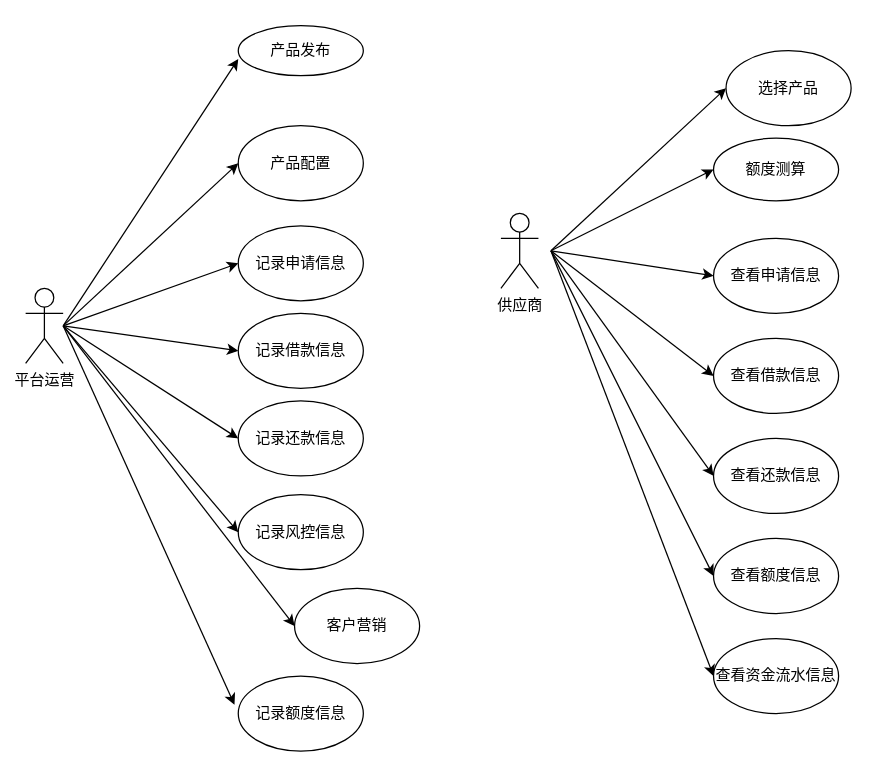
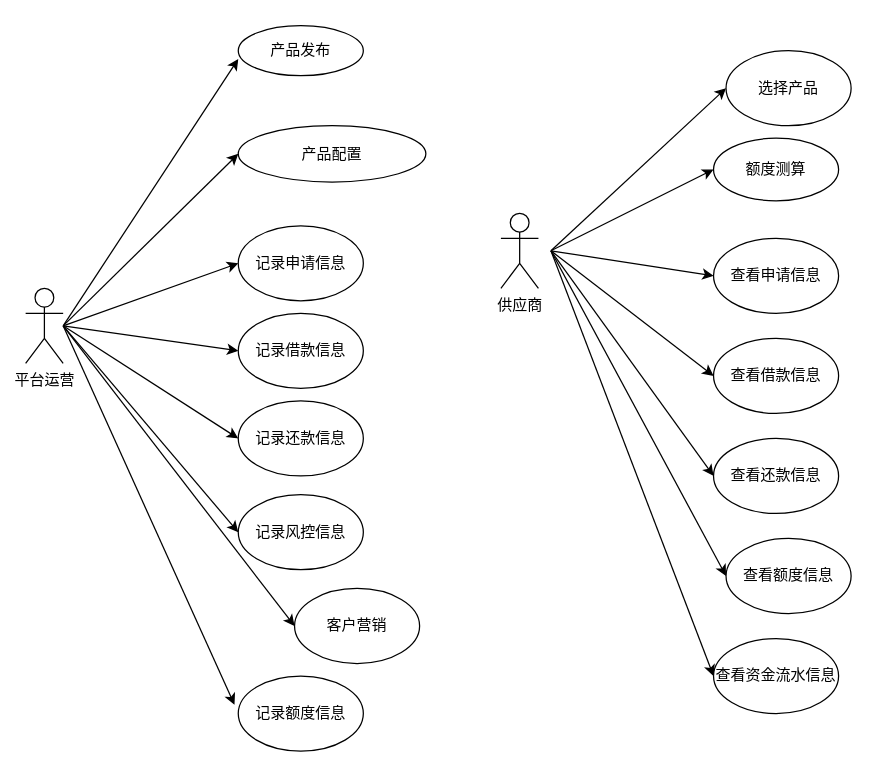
node "产品配置": size 125x75 -> 188x56
node "查看额度信息": moved (776, 576) -> (788, 576)
